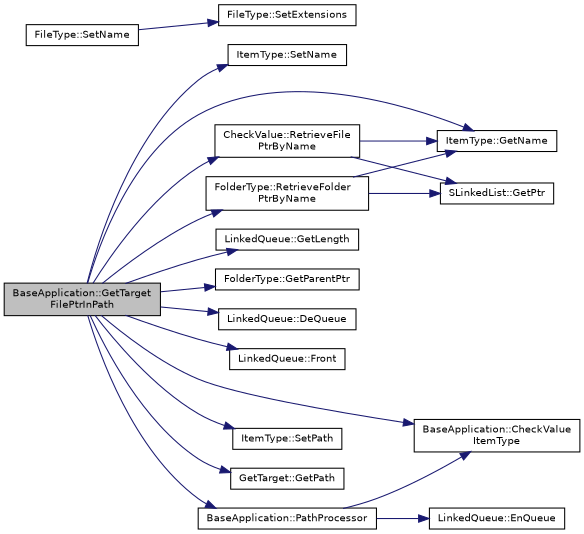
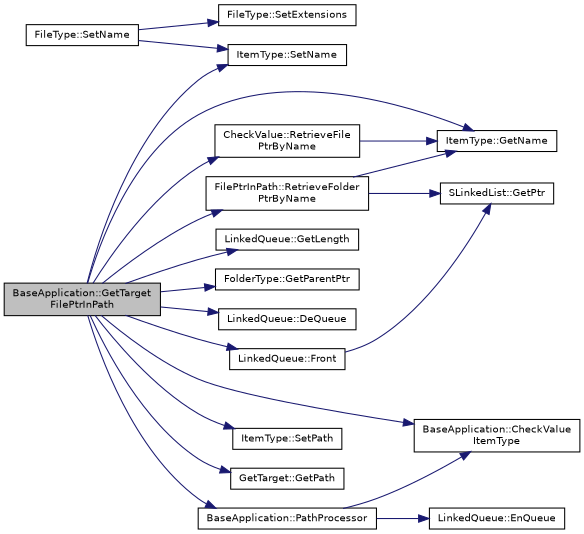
edge "FileType::SetName" -> "ItemType::SetName": added
edge "CheckValue::RetrieveFile PtrByName" -> "SLinkedList::GetPtr": now "LinkedQueue::Front" -> "SLinkedList::GetPtr"
node "FolderType::RetrieveFolder PtrByName": label "FolderType::RetrieveFolder PtrByName" -> "FilePtrInPath::RetrieveFolder PtrByName"
